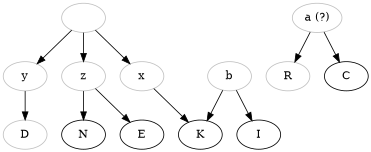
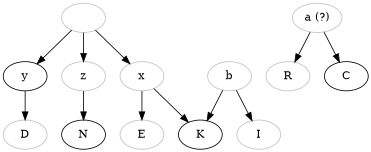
node "y": color grey -> black
edge "z" -> "E": now "x" -> "E"
node "E": color black -> grey
node "I": color black -> grey
